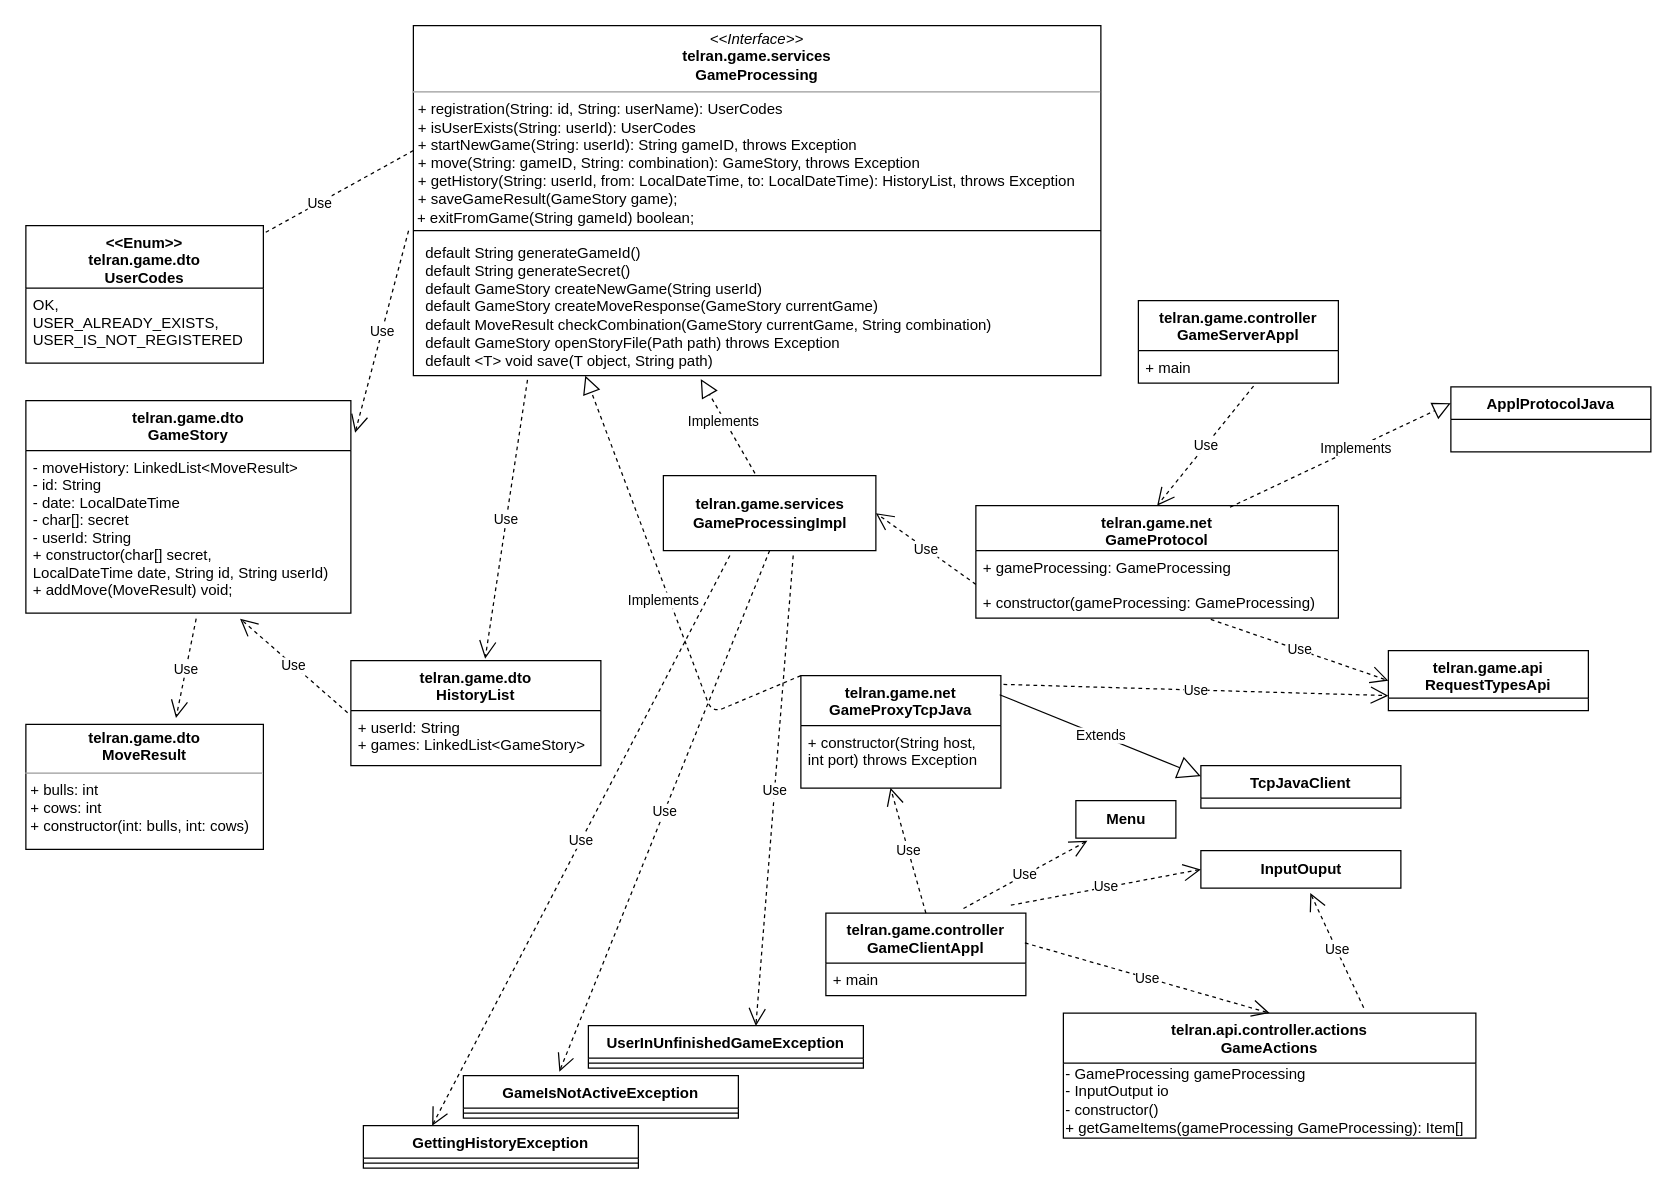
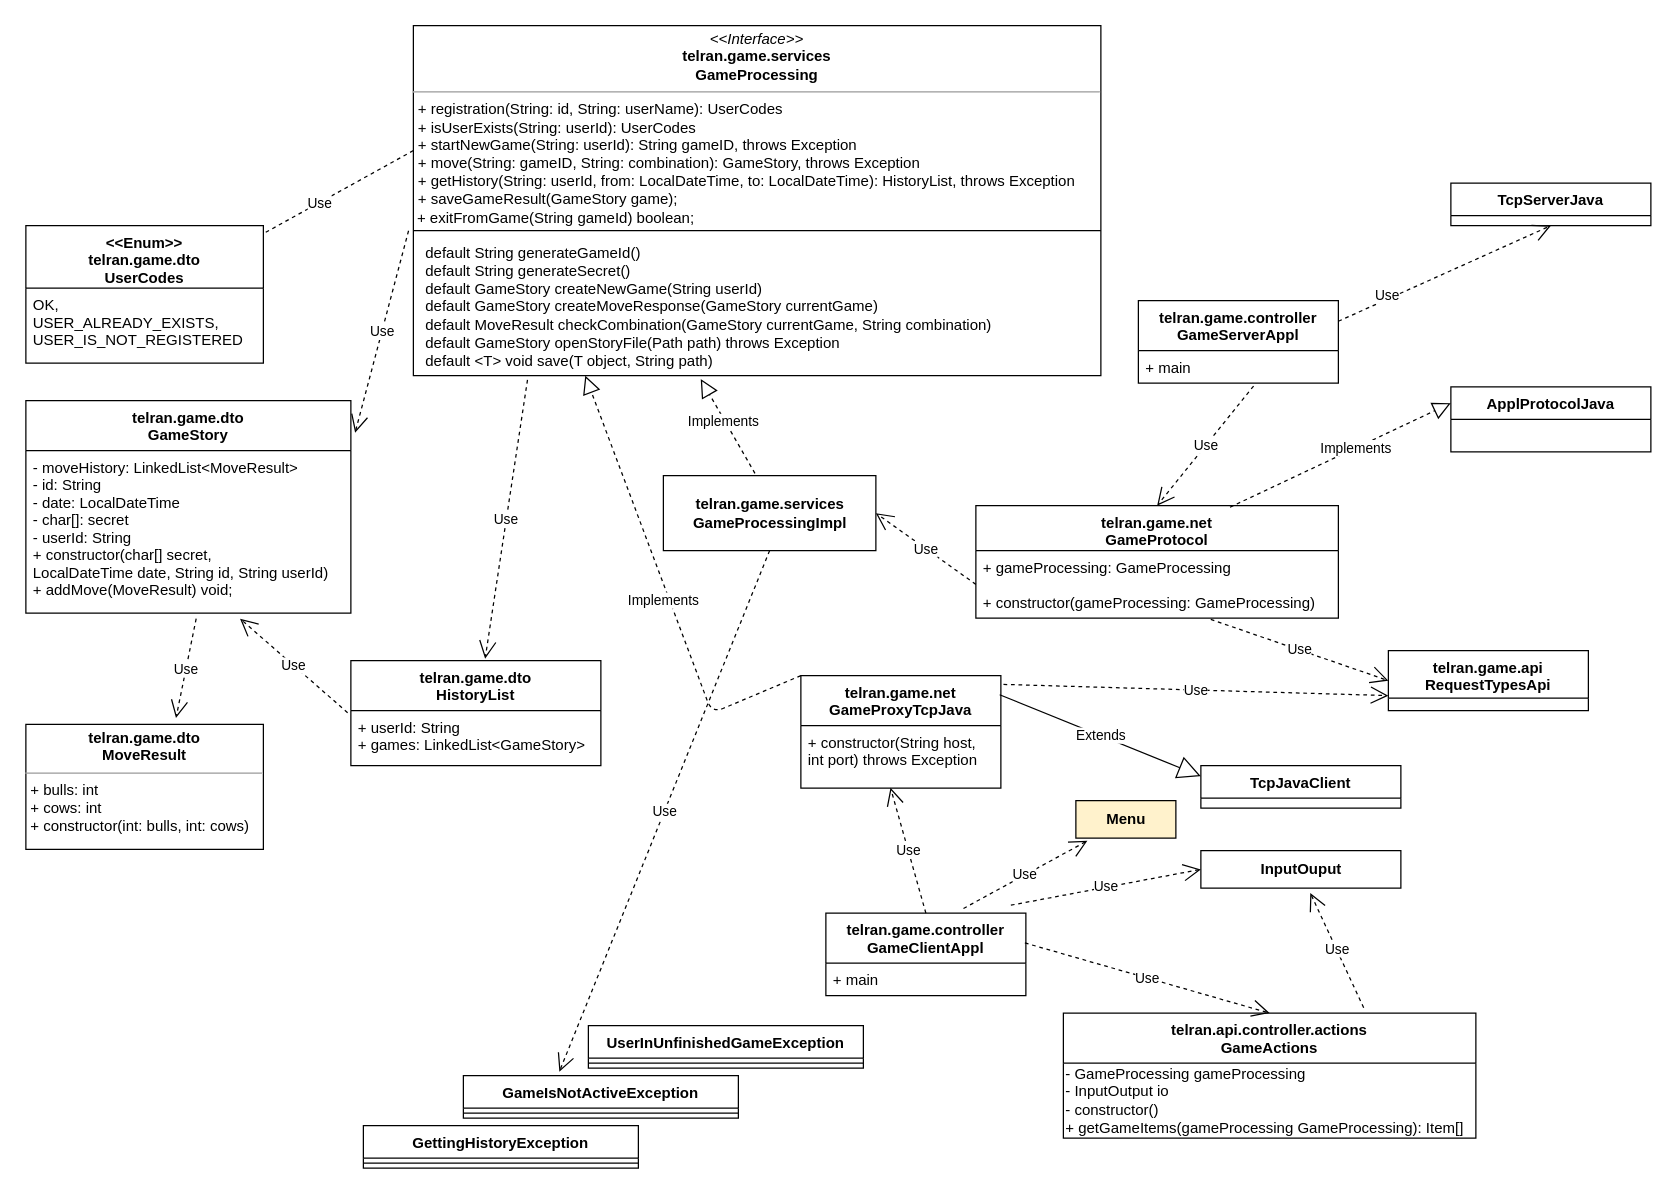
node "TcpServerJava": added
edge "telran.game.controller GameServerAppl" -> "TcpServerJava": added, label "Use"
edge "telran.game.services GameProcessingImpl" -> "UserInUnfinishedGameException": removed, label "Use"
node "Menu": fillcolor #ffffff -> #fff2cc
edge "telran.game.services GameProcessingImpl" -> "GettingHistoryException": removed, label "Use"
